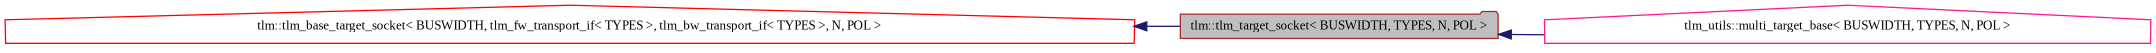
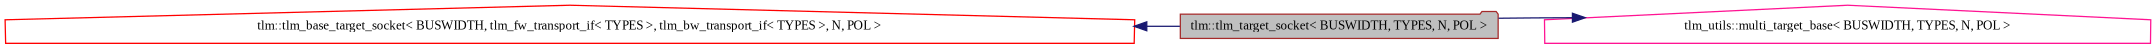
edge "tlm_utils::multi_target_base< BUSWIDTH, TYPES, N, POL >" -> "tlm::tlm_target_socket< BUSWIDTH, TYPES, N, POL >": reversed
